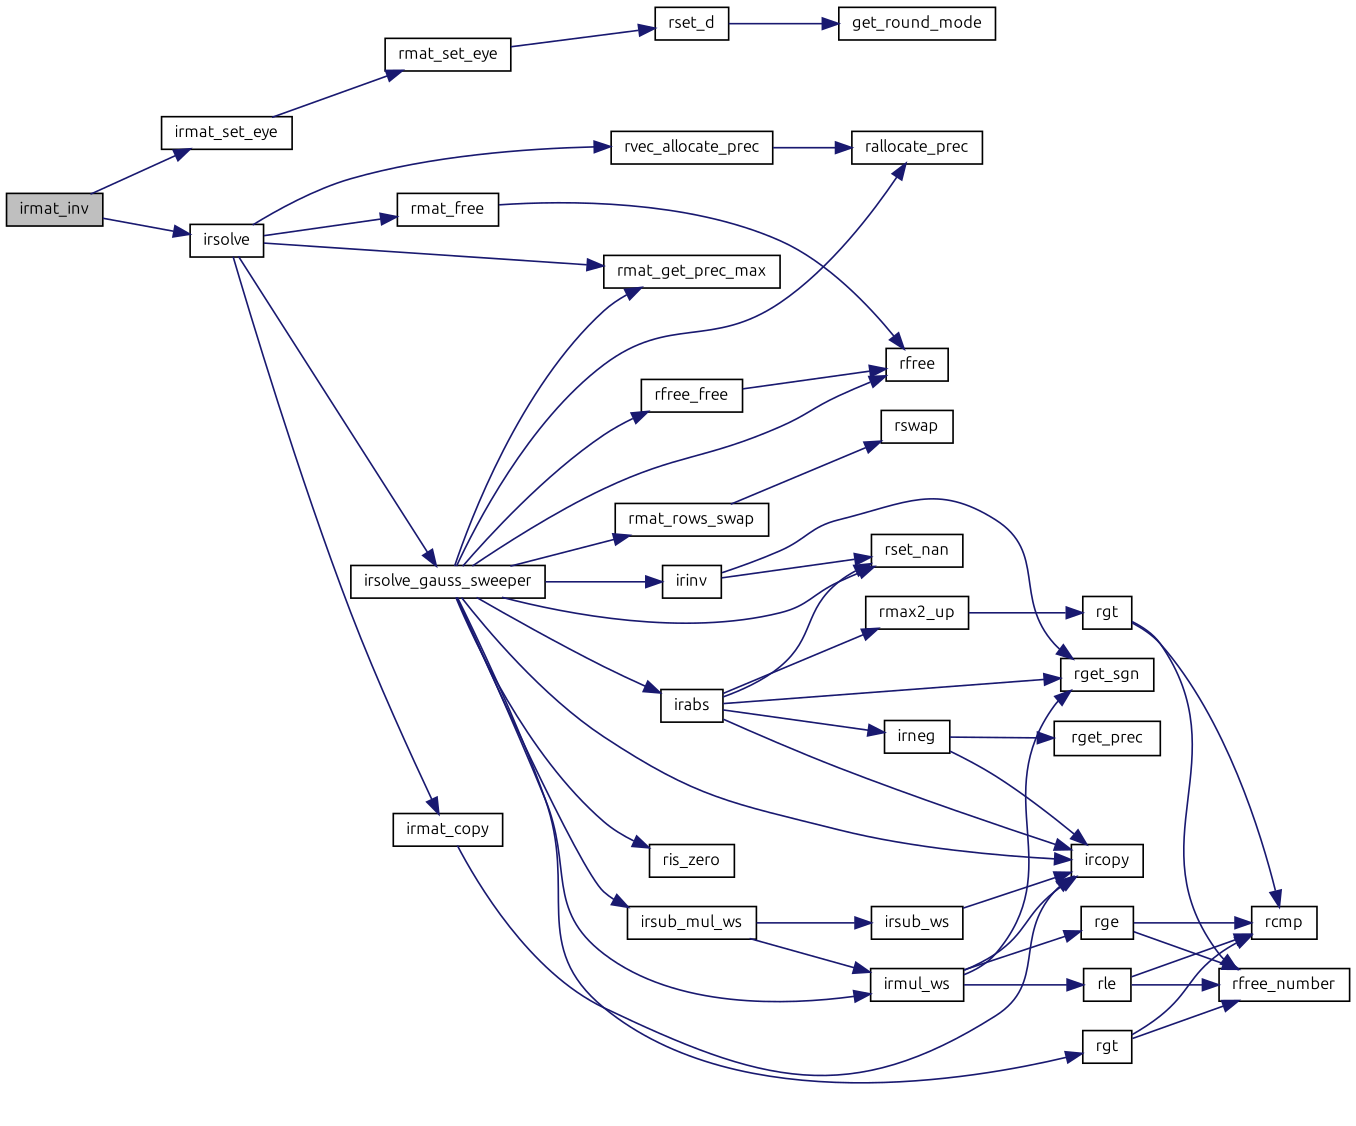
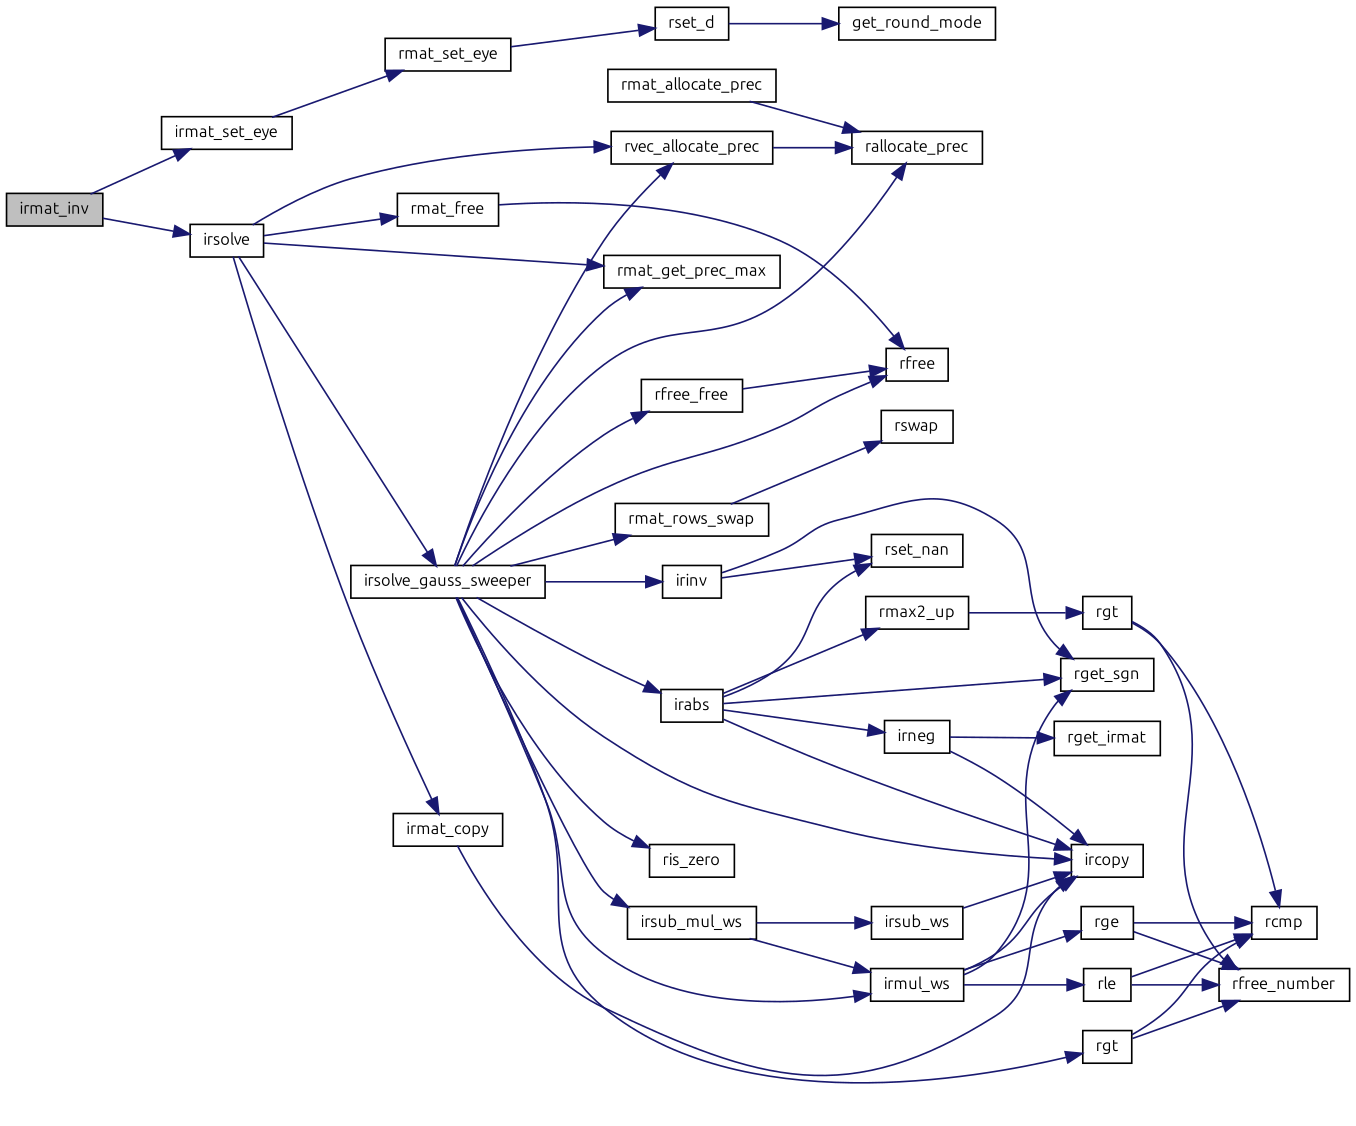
node "rmat_allocate_prec": added
edge "irsolve_gauss_sweeper" -> "rset_nan": now "irsolve_gauss_sweeper" -> "rvec_allocate_prec"
node "rget_prec": label "rget_prec" -> "rget_irmat"
